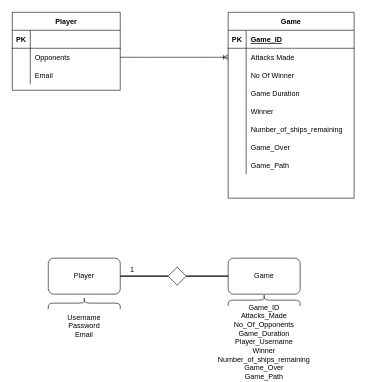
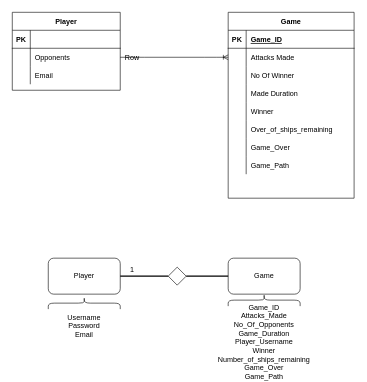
node "Row": added
node "Game Duration": label "Game Duration" -> "Made Duration"
node "Number_of_ships_remaining": label "Number_of_ships_remaining" -> "Over_of_ships_remaining"
